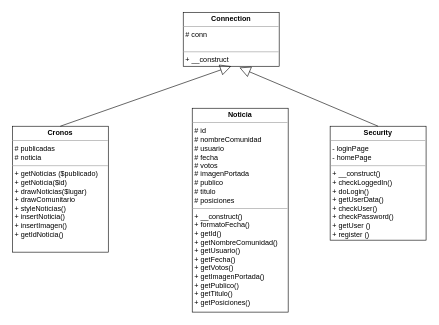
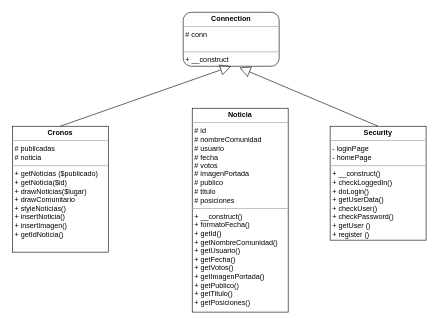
node "Connection # conn + __construct": shape rectangle -> rounded rectangle
